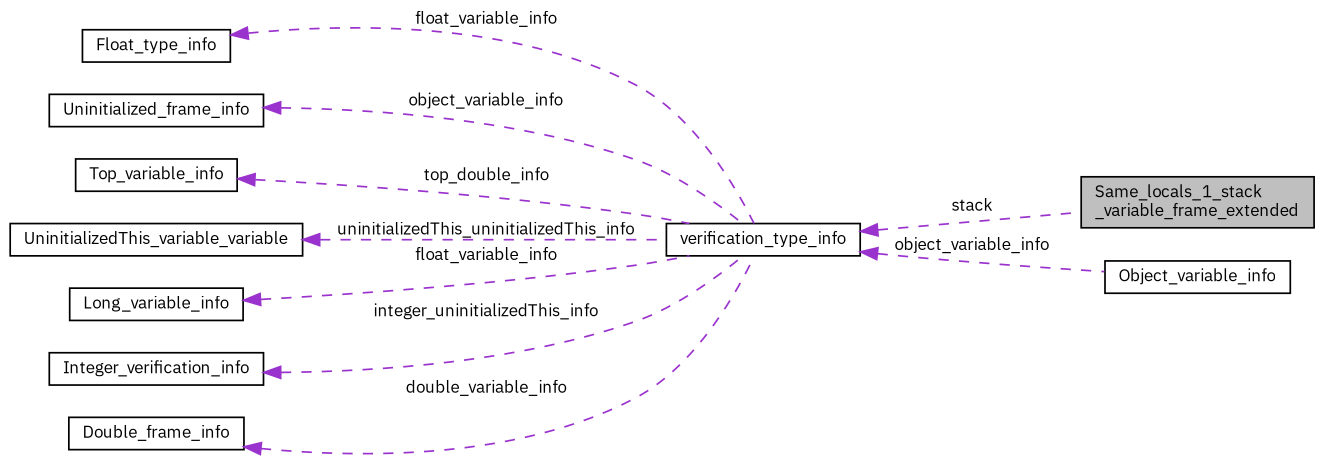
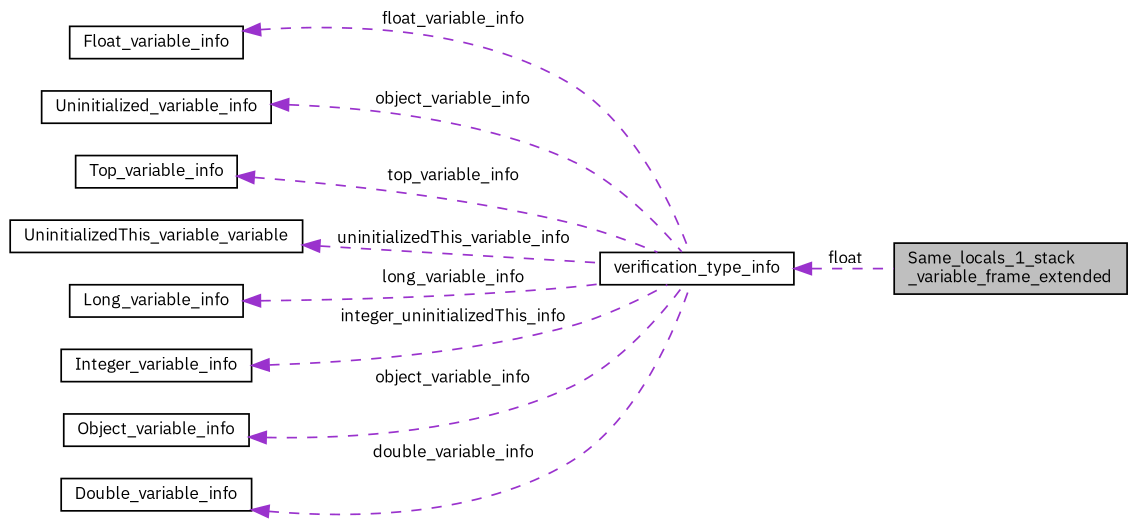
node "Float_type_info": label "Float_type_info" -> "Float_variable_info"
node "Uninitialized_frame_info": label "Uninitialized_frame_info" -> "Uninitialized_variable_info"
edge "verification_type_info" -> "Top_variable_info": label " top_double_info" -> " top_variable_info"
edge "Same_locals_1_stack _variable_frame_extended" -> "verification_type_info": label " stack" -> " float"
edge "verification_type_info" -> "UninitializedThis_variable_variable": label " uninitializedThis_uninitializedThis_info" -> " uninitializedThis_variable_info"
edge "verification_type_info" -> "Long_variable_info": label " float_variable_info" -> " long_variable_info"
edge "Object_variable_info" -> "verification_type_info": reversed
node "Integer_verification_info": label "Integer_verification_info" -> "Integer_variable_info"
node "Double_frame_info": label "Double_frame_info" -> "Double_variable_info"
